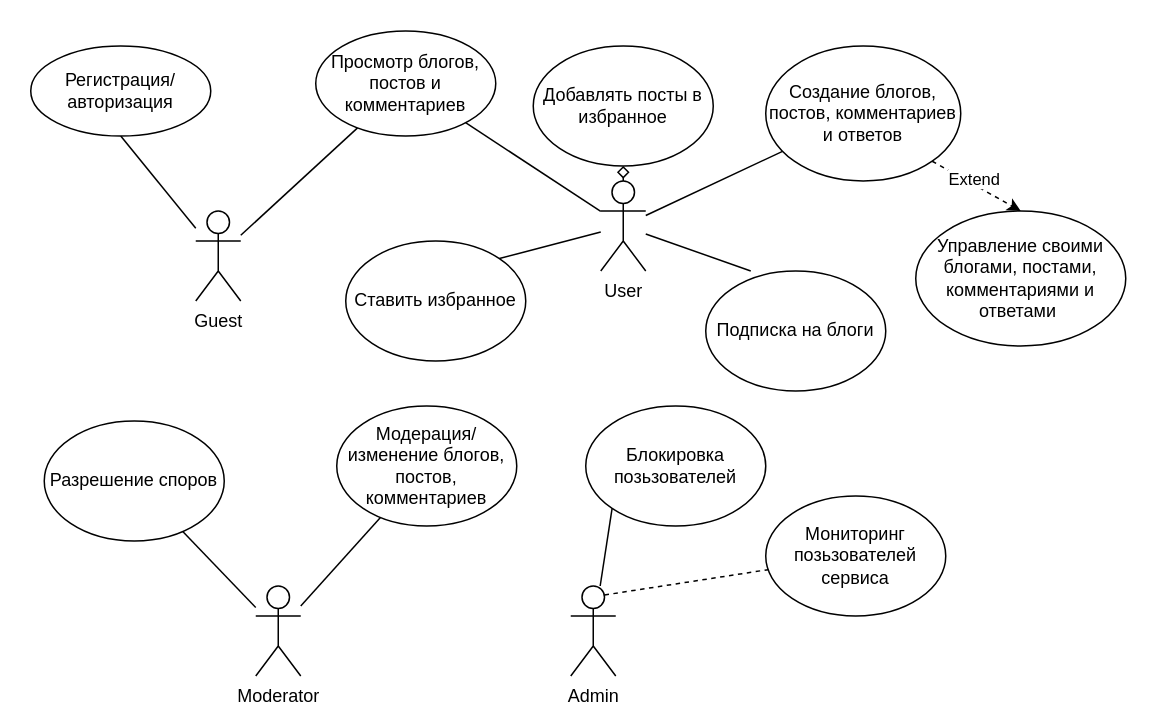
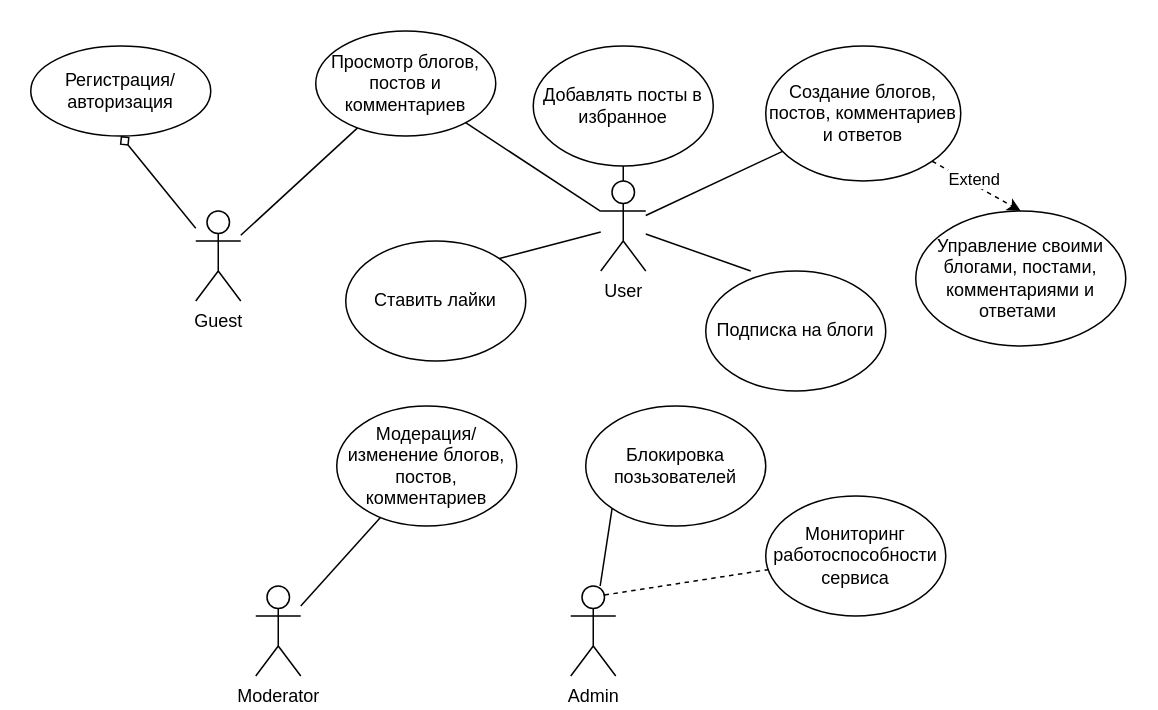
edge "Регистрация/авторизация" -- "Guest": arrowhead none -> diamond
edge "User" -> "Добавлять посты в избранное": arrowhead diamond -> none
node "Ставить избранное": label "Ставить избранное" -> "Ставить лайки"
node "Разрешение споров": removed
node "Мониторинг позьзователей сервиса": label "Мониторинг позьзователей сервиса" -> "Мониторинг работоспособности сервиса"
edge "Разрешение споров" -- "Moderator": removed
